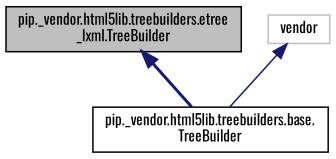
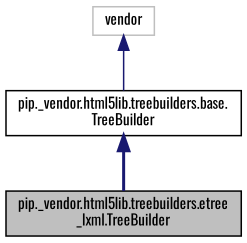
edge "pip._vendor.html5lib.treebuilders.base. TreeBuilder" -> "pip._vendor.html5lib.treebuilders.etree _lxml.TreeBuilder": reversed
